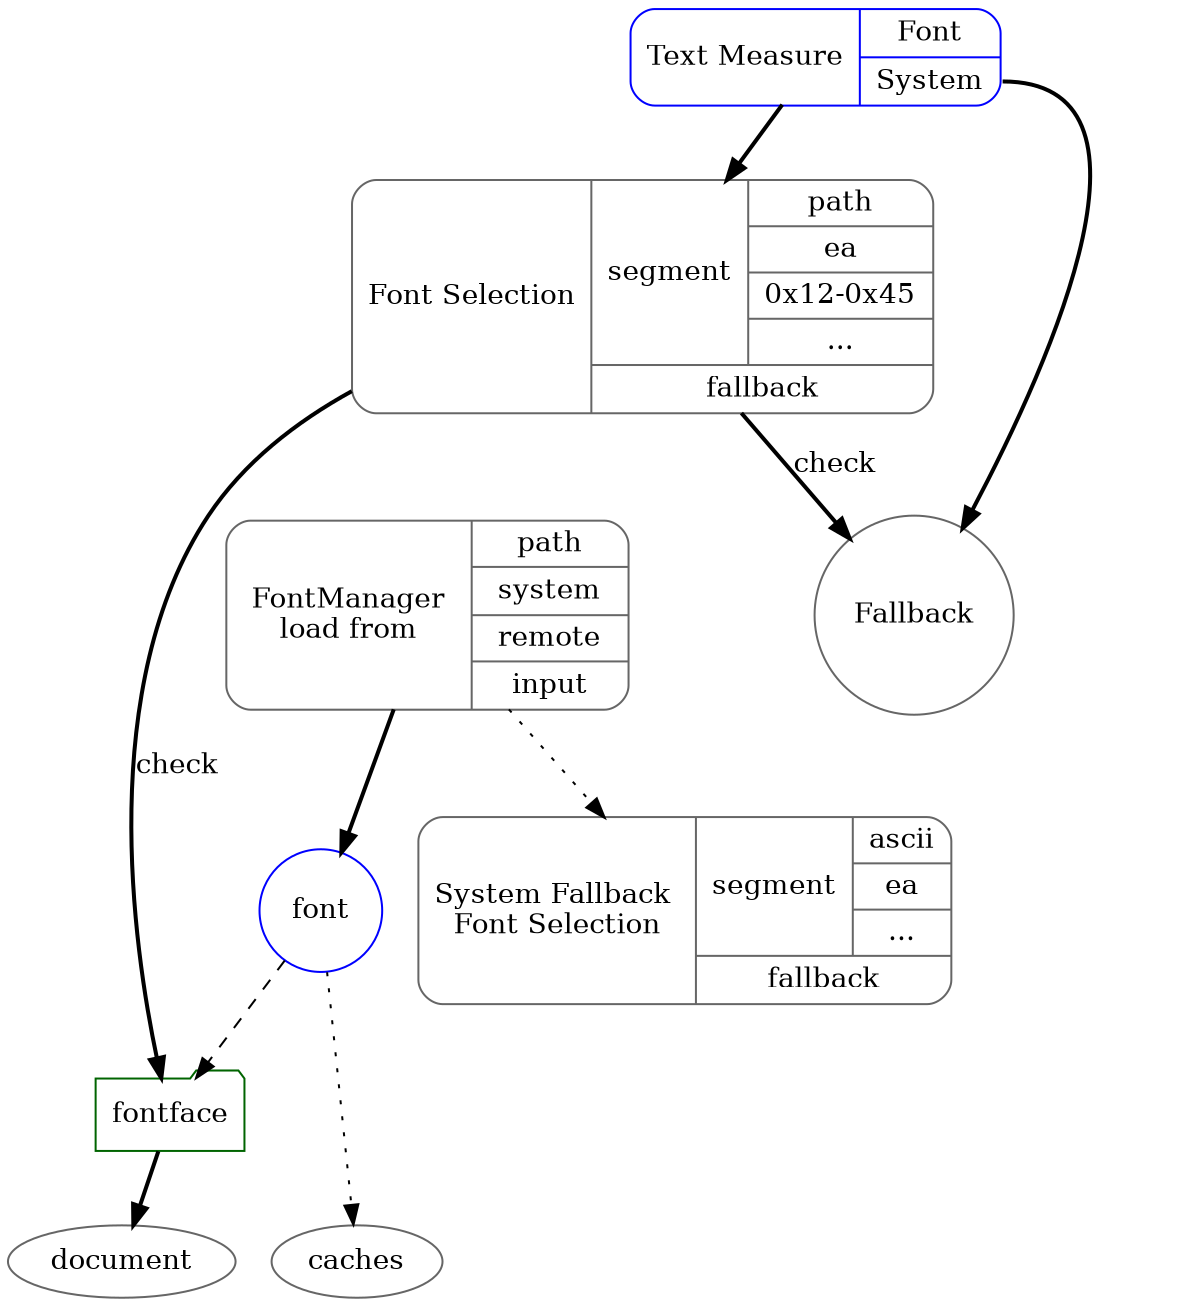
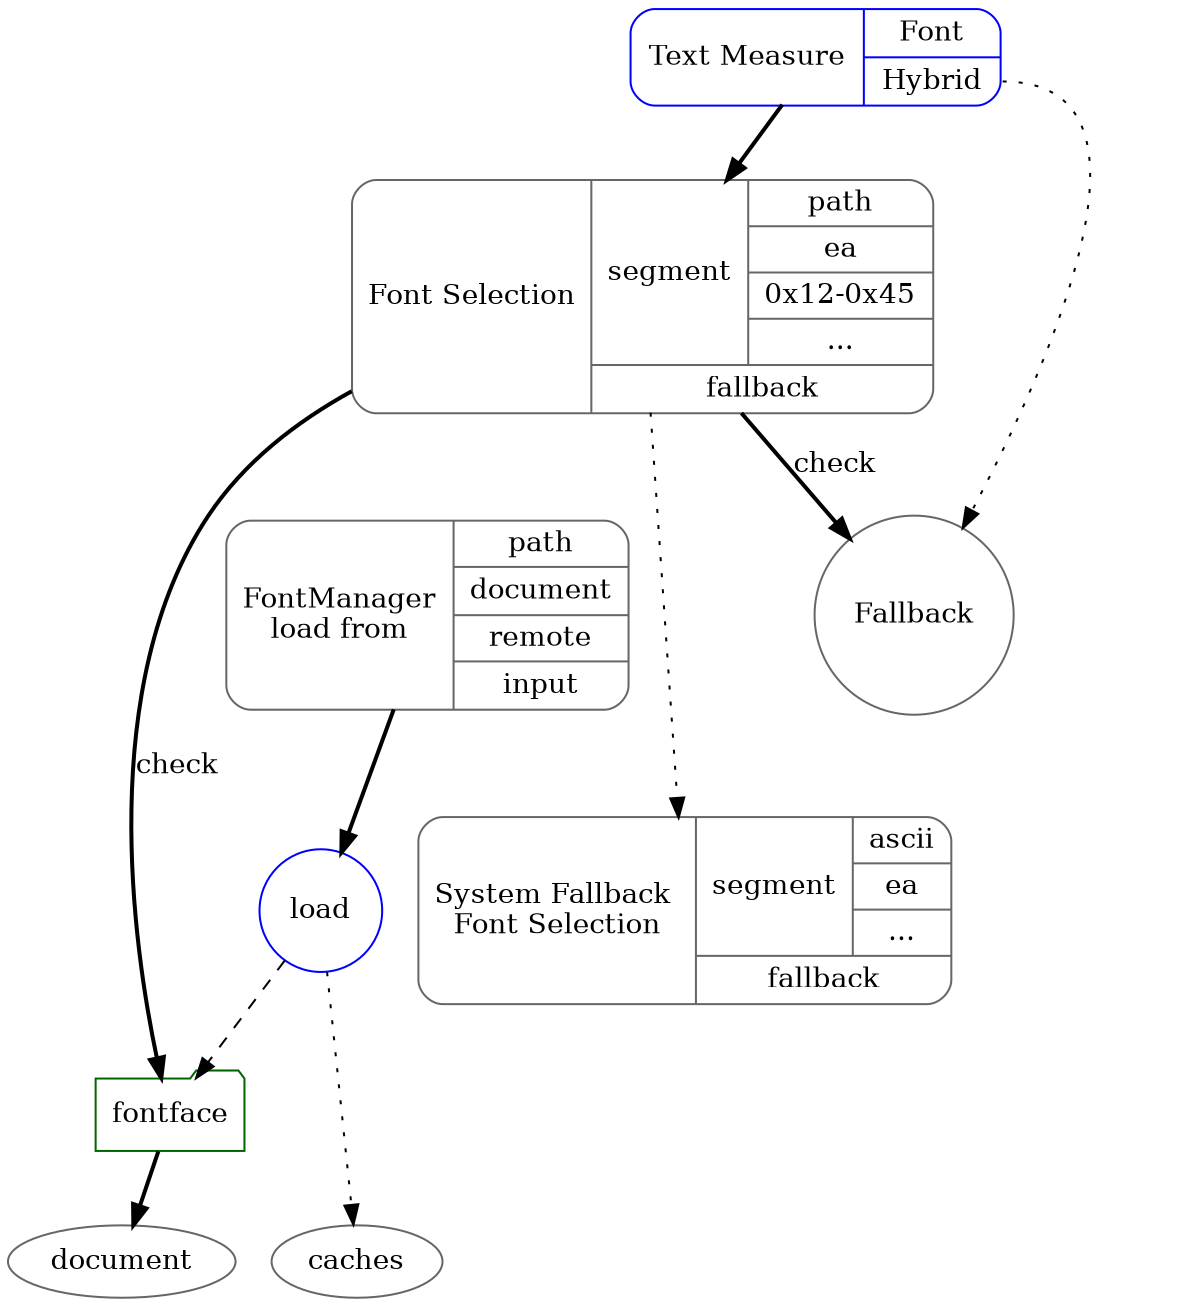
node "Text Measure": text "System" -> "Hybrid"
edge "Text Measure" -> "Fallback": style bold -> dotted
node "FontManager": text "system" -> "document"
edge "FontManager" -> "System Fallback": now "Font Selection" -> "System Fallback"
node "font": label "font" -> "load"
